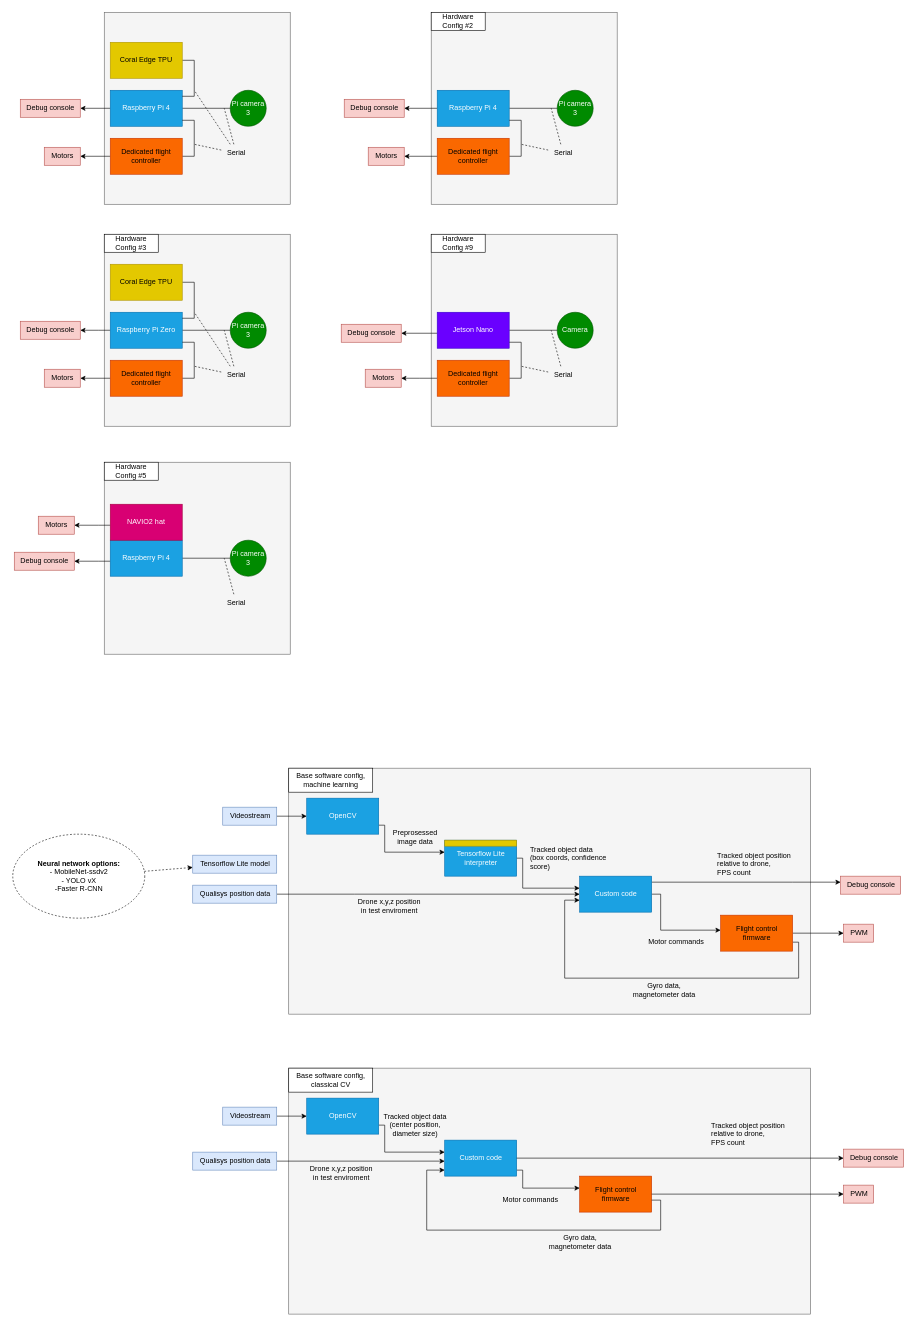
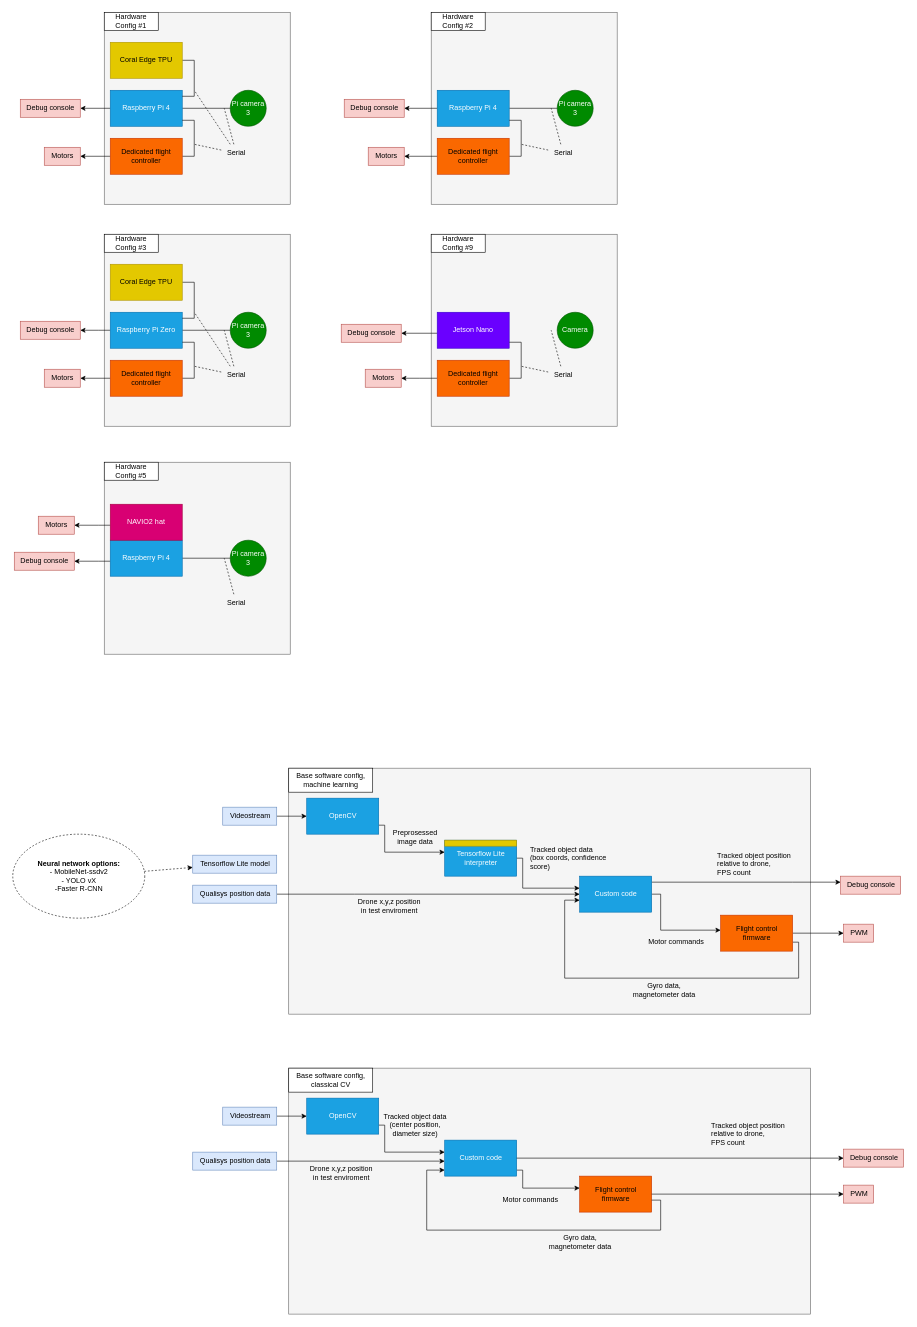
node "Hardware Config #1": added
edge "Jetson Nano" -- "Camera": removed
